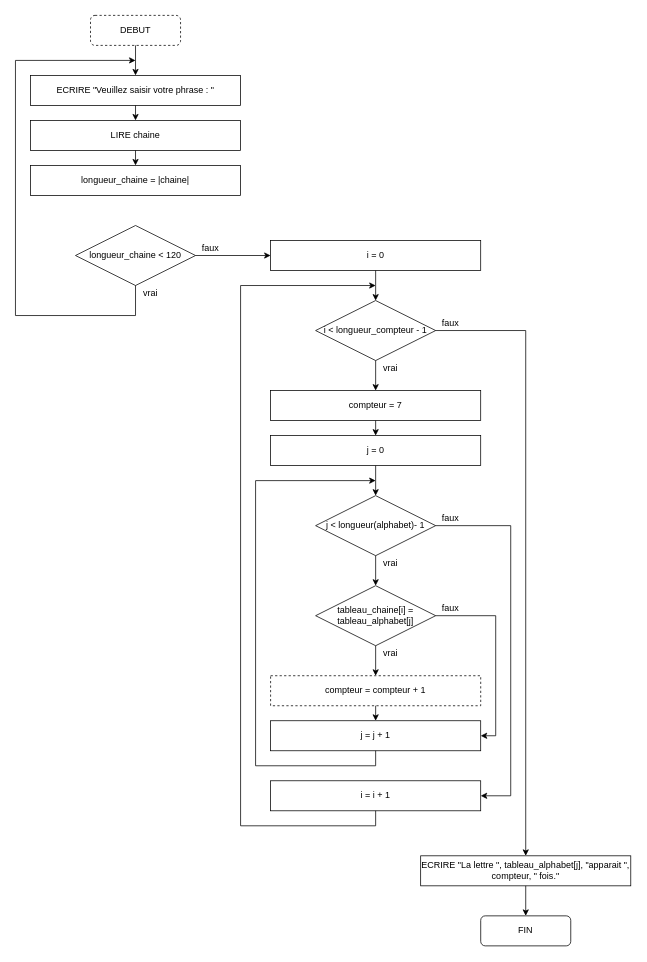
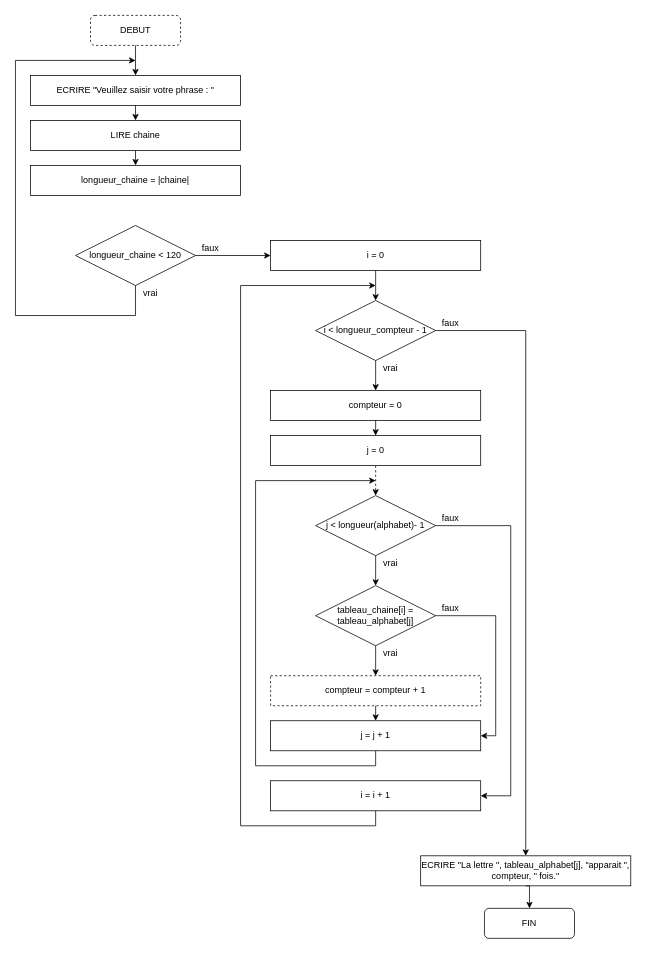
node "compteur = 7": label "compteur = 7" -> "compteur = 0"
edge "j = 0" -> "j < longueur(alphabet)- 1": style solid -> dashed
node "FIN": moved (525, 930) -> (529, 923)
